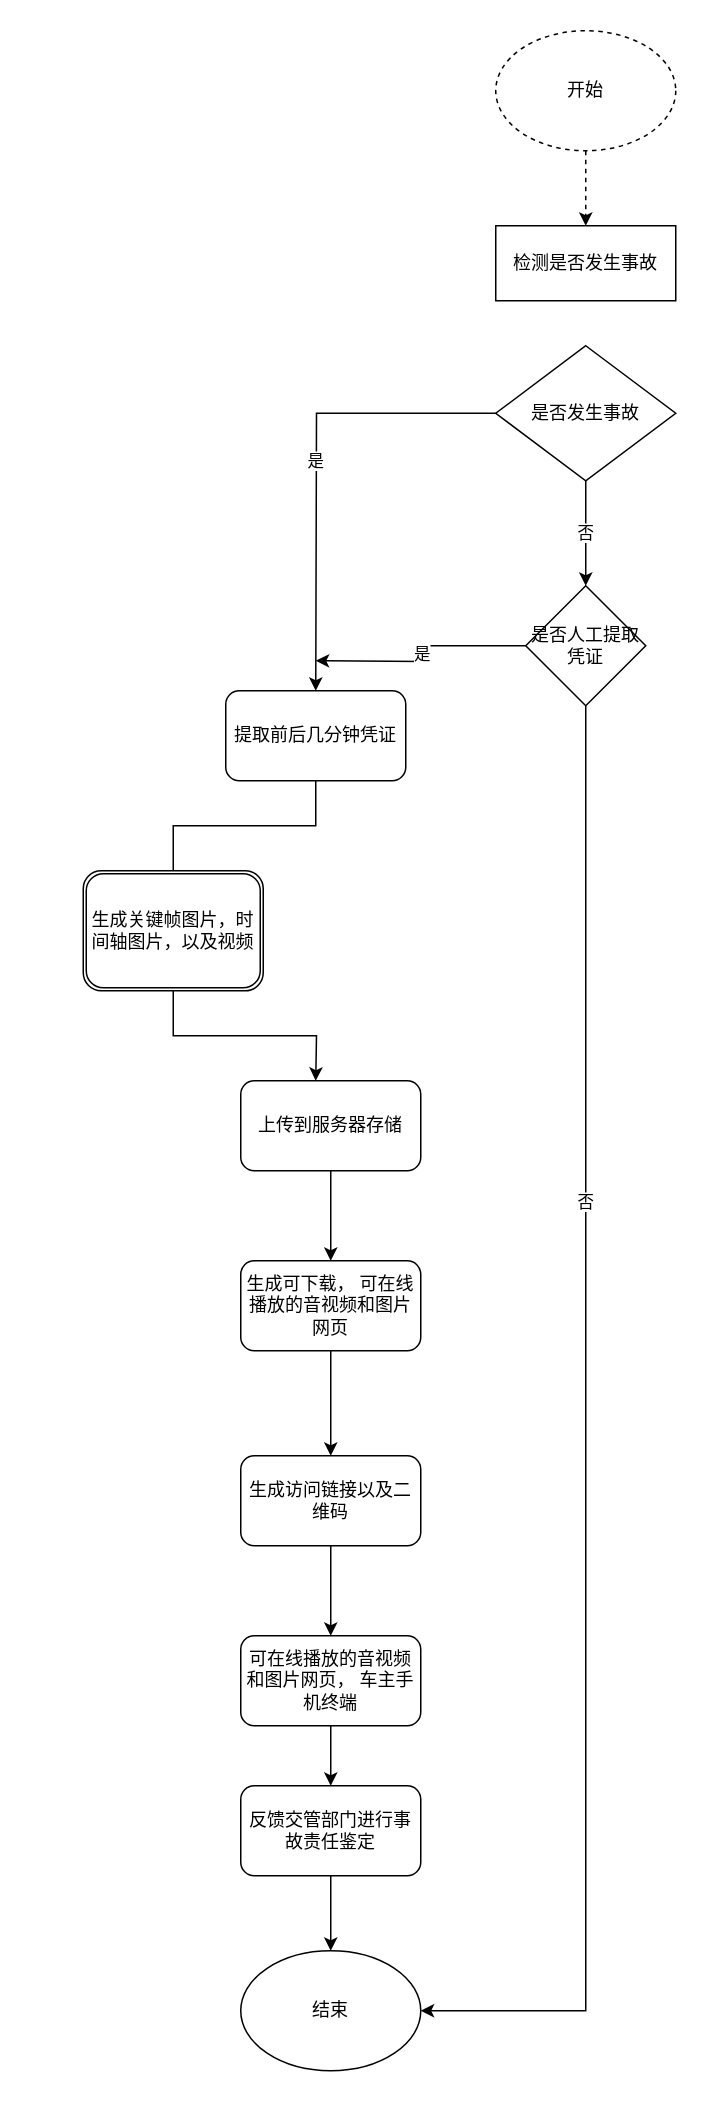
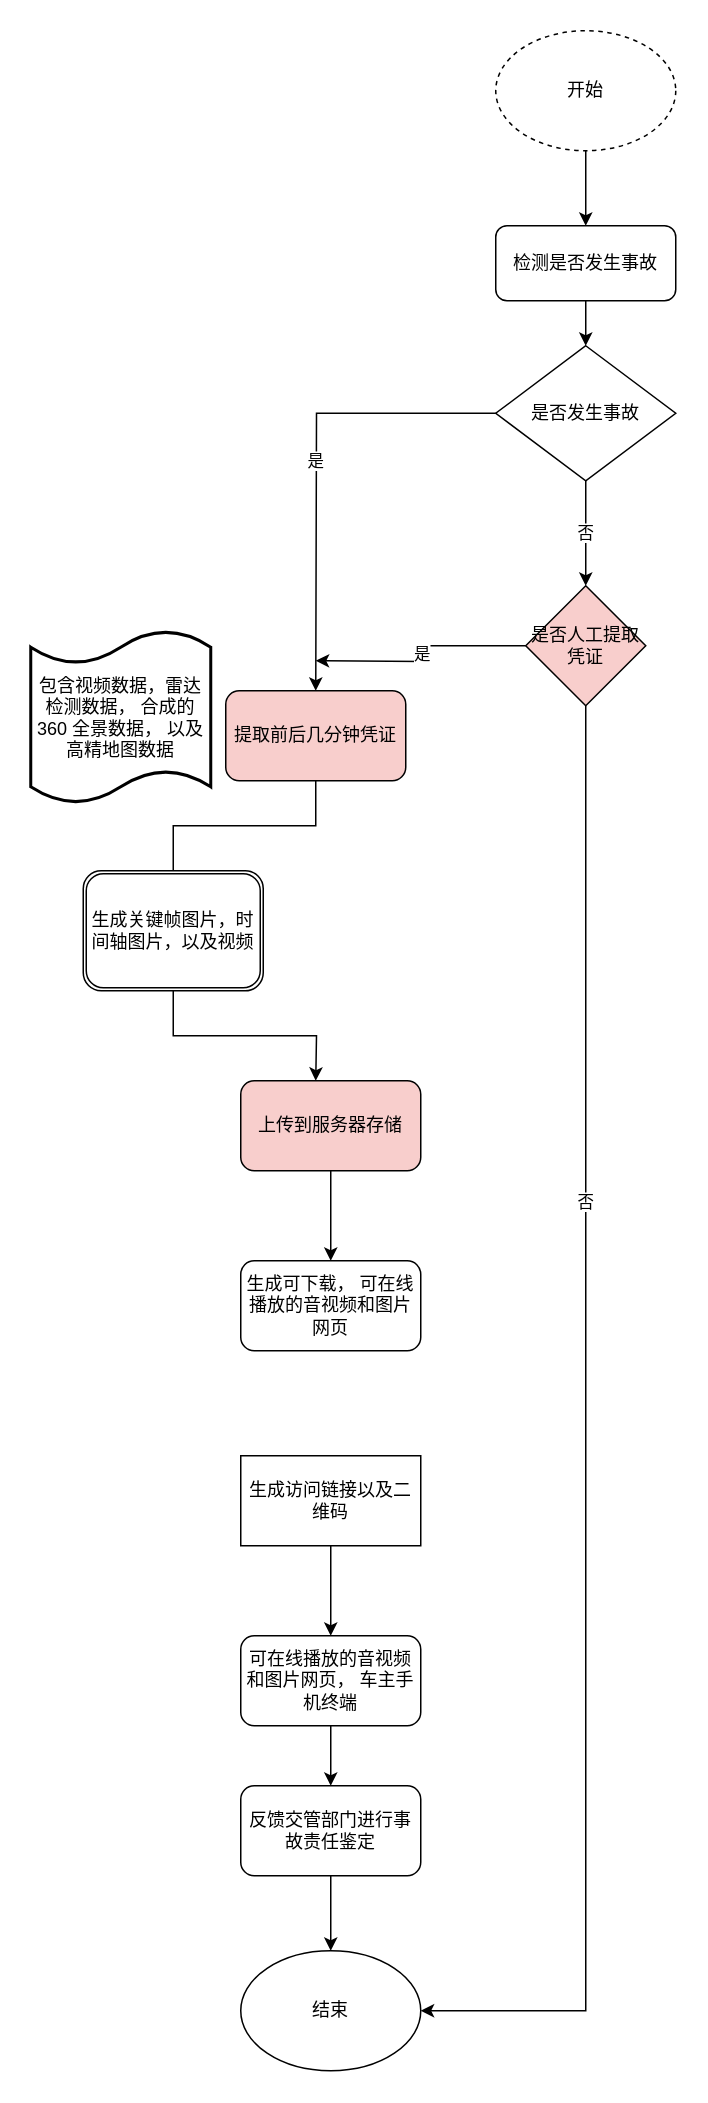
edge "开始" -> "检测是否发生事故": style dashed -> solid
node "检测是否发生事故": shape rectangle -> rounded rectangle
edge "检测是否发生事故" -> "是否发生事故": added
node "是否人工提取凭证": fillcolor #ffffff -> #f8cecc
node "包含视频数据，雷达检测数据， 合成的 360 全景数据， 以及高精地图数据": added
node "提取前后几分钟凭证": fillcolor #ffffff -> #f8cecc
node "上传到服务器存储": fillcolor #ffffff -> #f8cecc
edge "生成可下载， 可在线播放的音视频和图片网页" -> "生成访问链接以及二维码": removed
node "生成访问链接以及二维码": shape rounded rectangle -> rectangle
